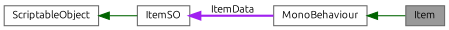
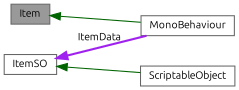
edge "ItemSO" -> "ScriptableObject": reversed
edge "Item" -> "MonoBehaviour": reversed
